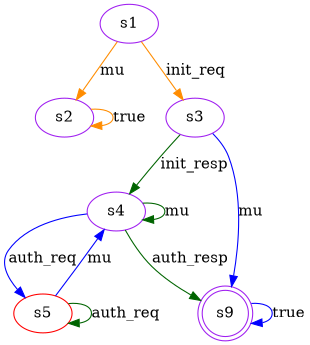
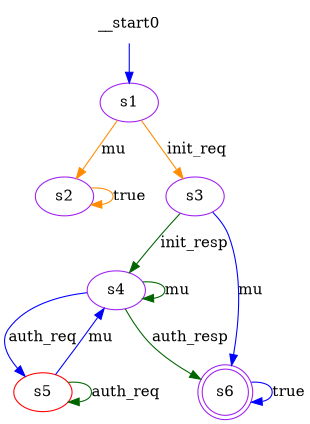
node "__start0": added
node "s9": label "s9" -> "s6"
